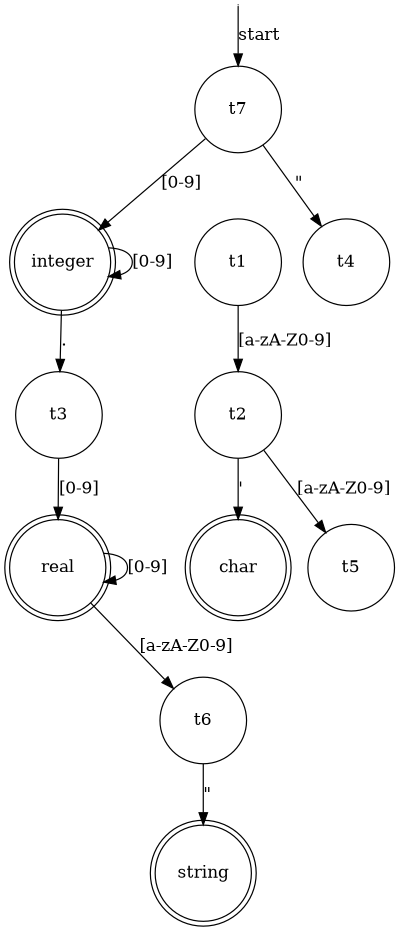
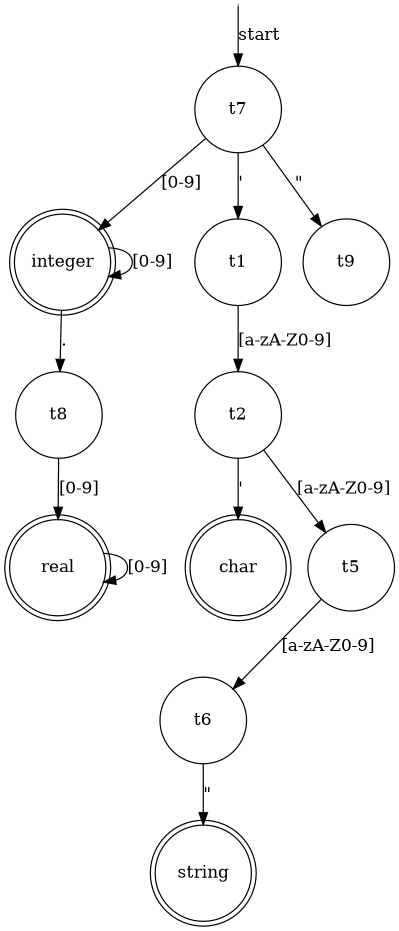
edge "t7" -> "t1": added, label "'"
node "t4": label "t4" -> "t9"
node "t3": label "t3" -> "t8"
edge "real" -> "t6": now "t5" -> "t6"
